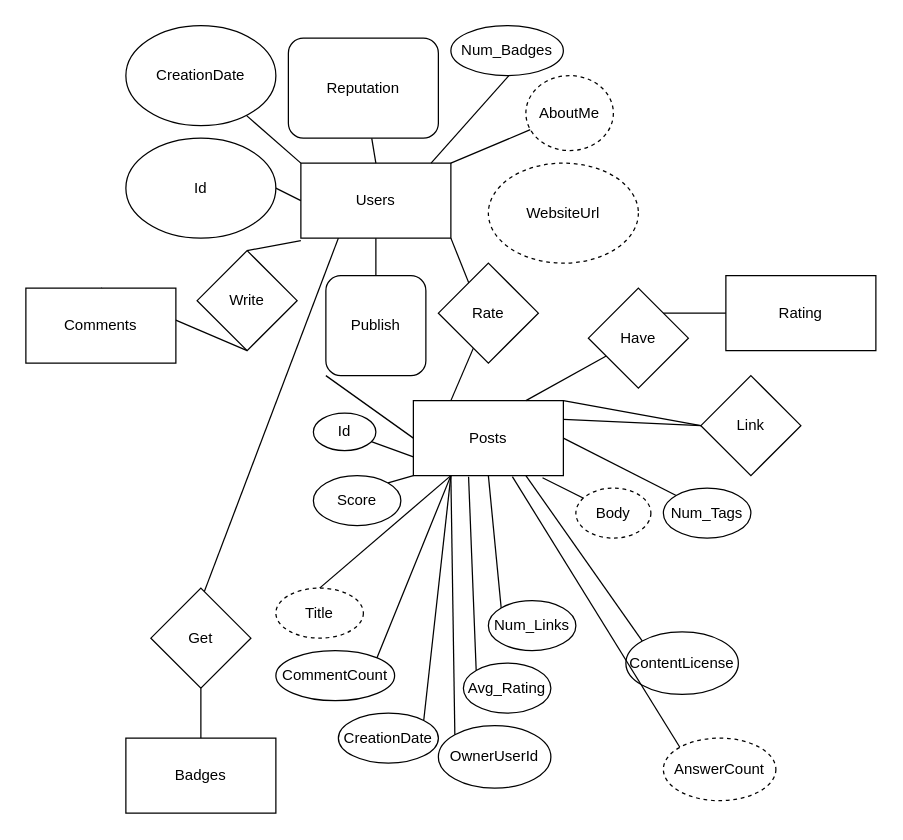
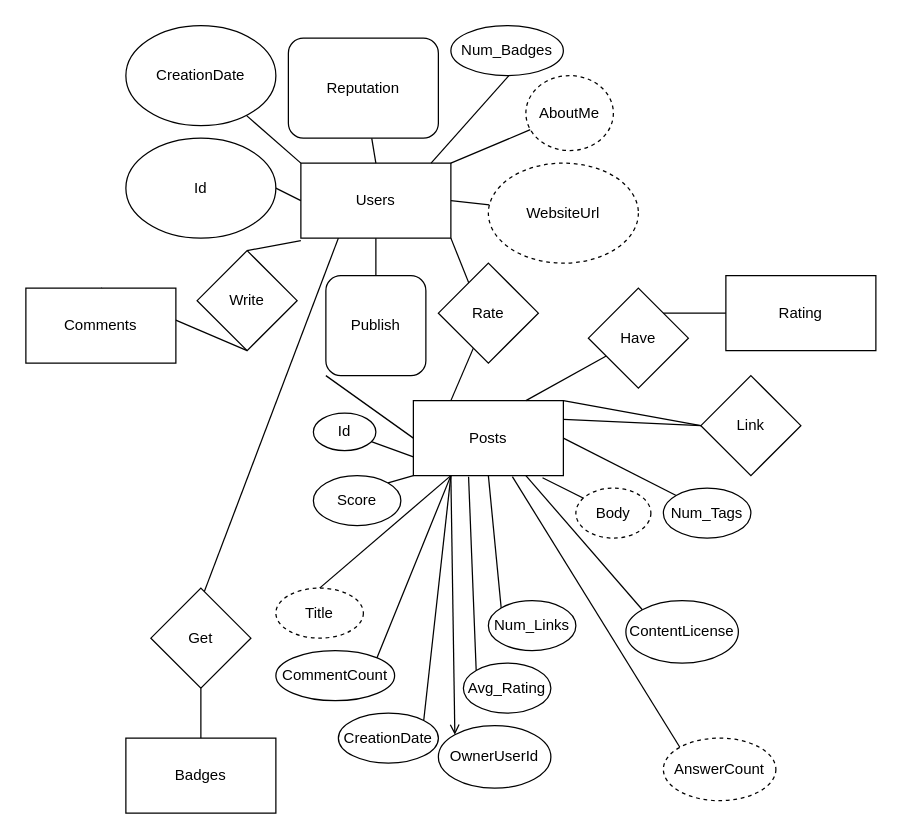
edge "Users" -- "WebsiteUrl": added
node "ContentLicense": moved (682, 663) -> (682, 632)
edge "Posts" -- "OwnerUserId": arrowhead none -> open
